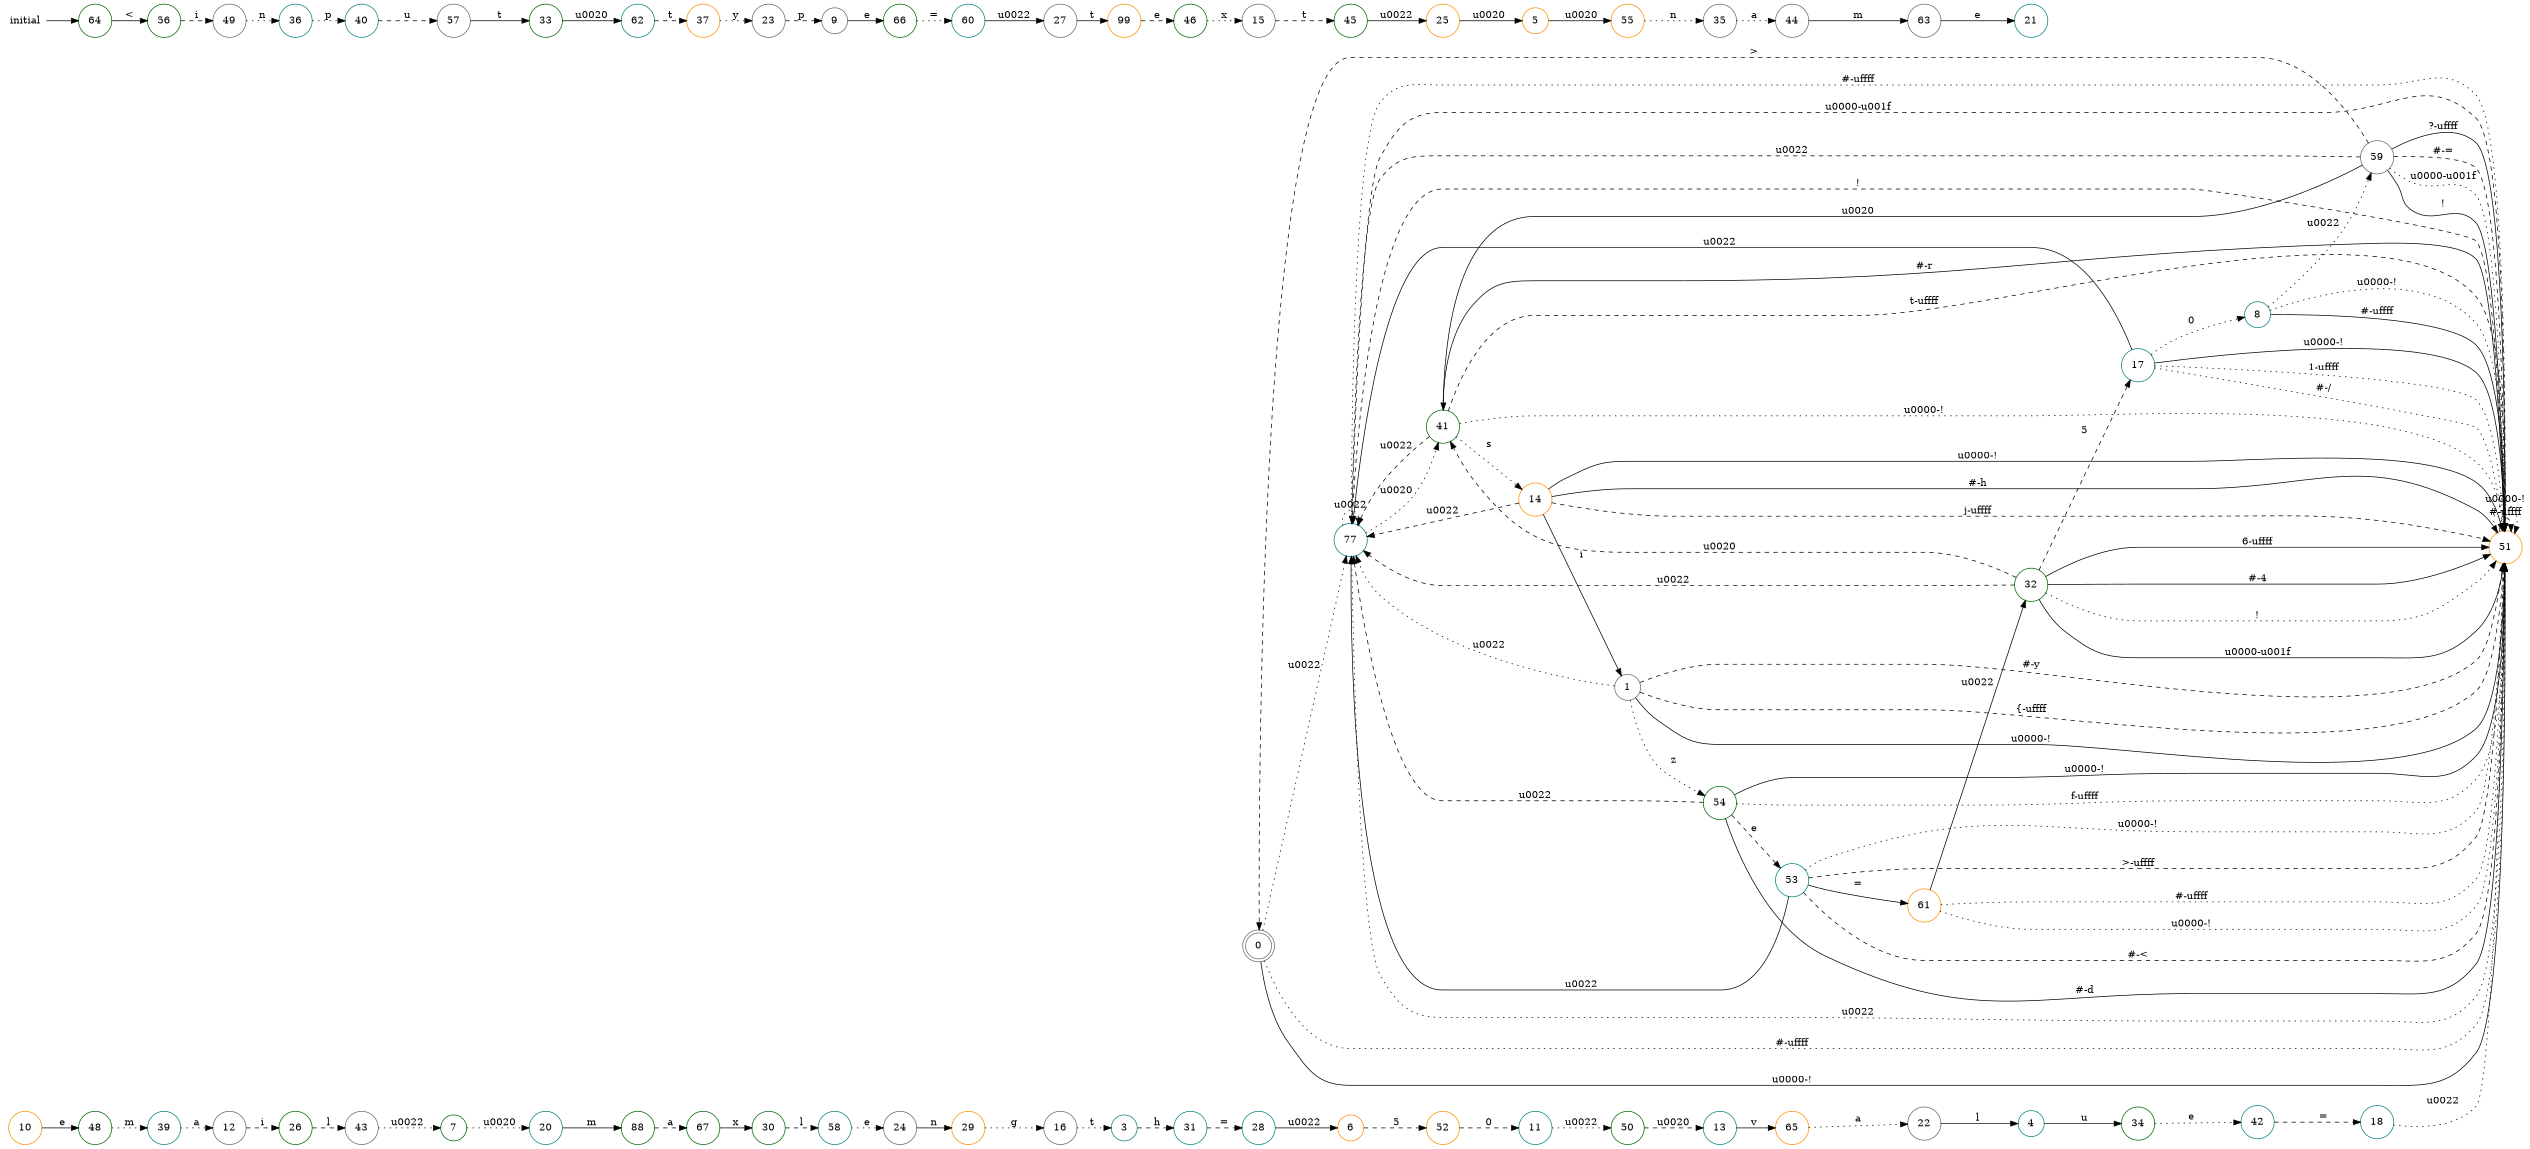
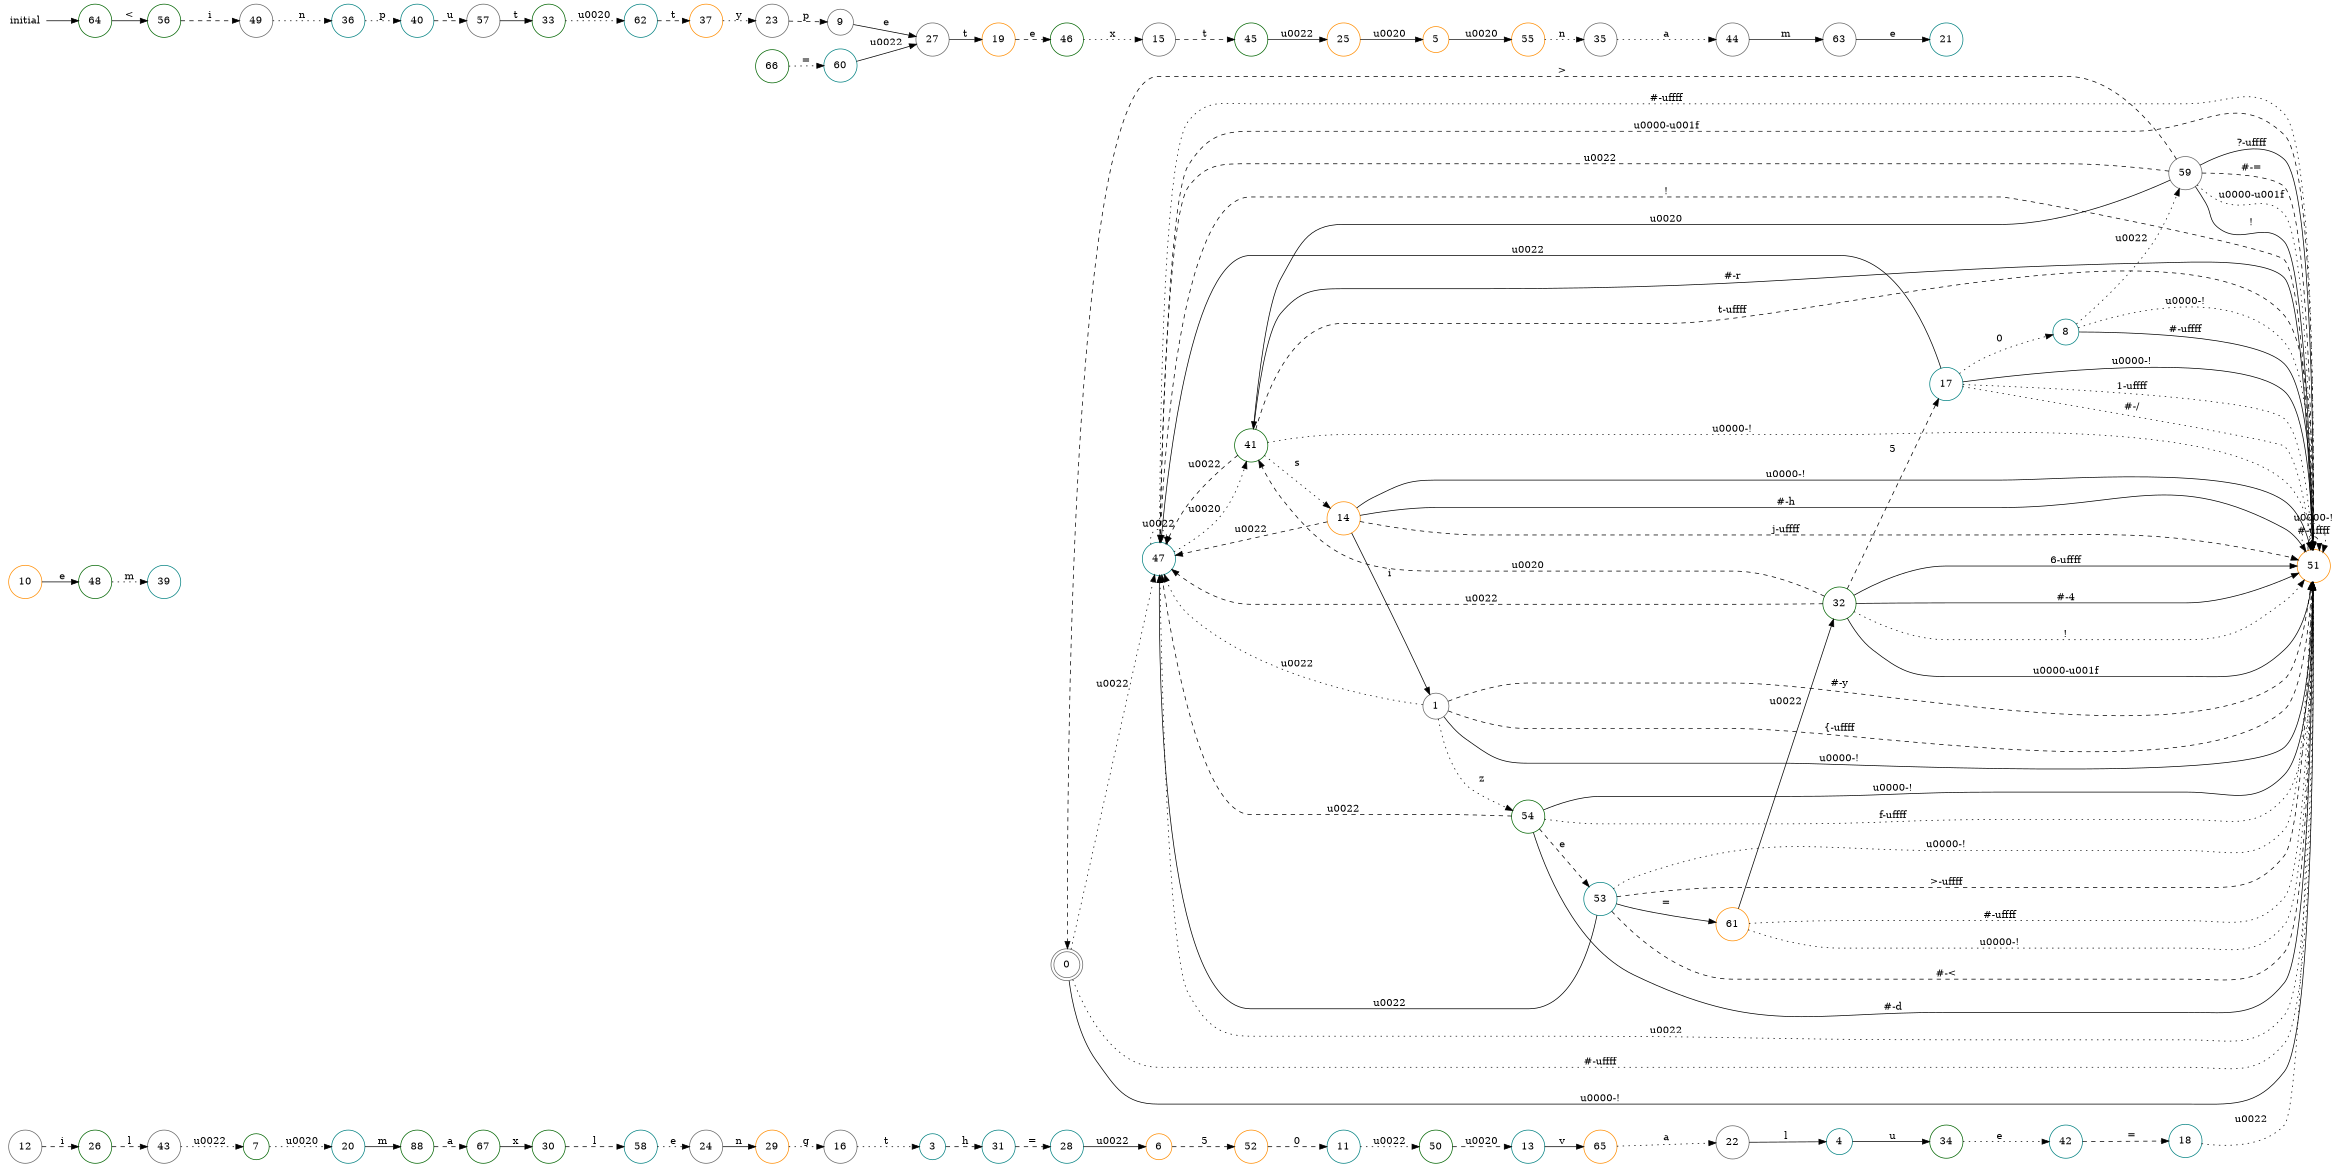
edge "33" -> "62": style solid -> dotted
edge "9" -> "66": now "9" -> "27"
node "99": label "99" -> "19"
node "77": label "77" -> "47"
edge "39" -> "12": removed, label "a"
